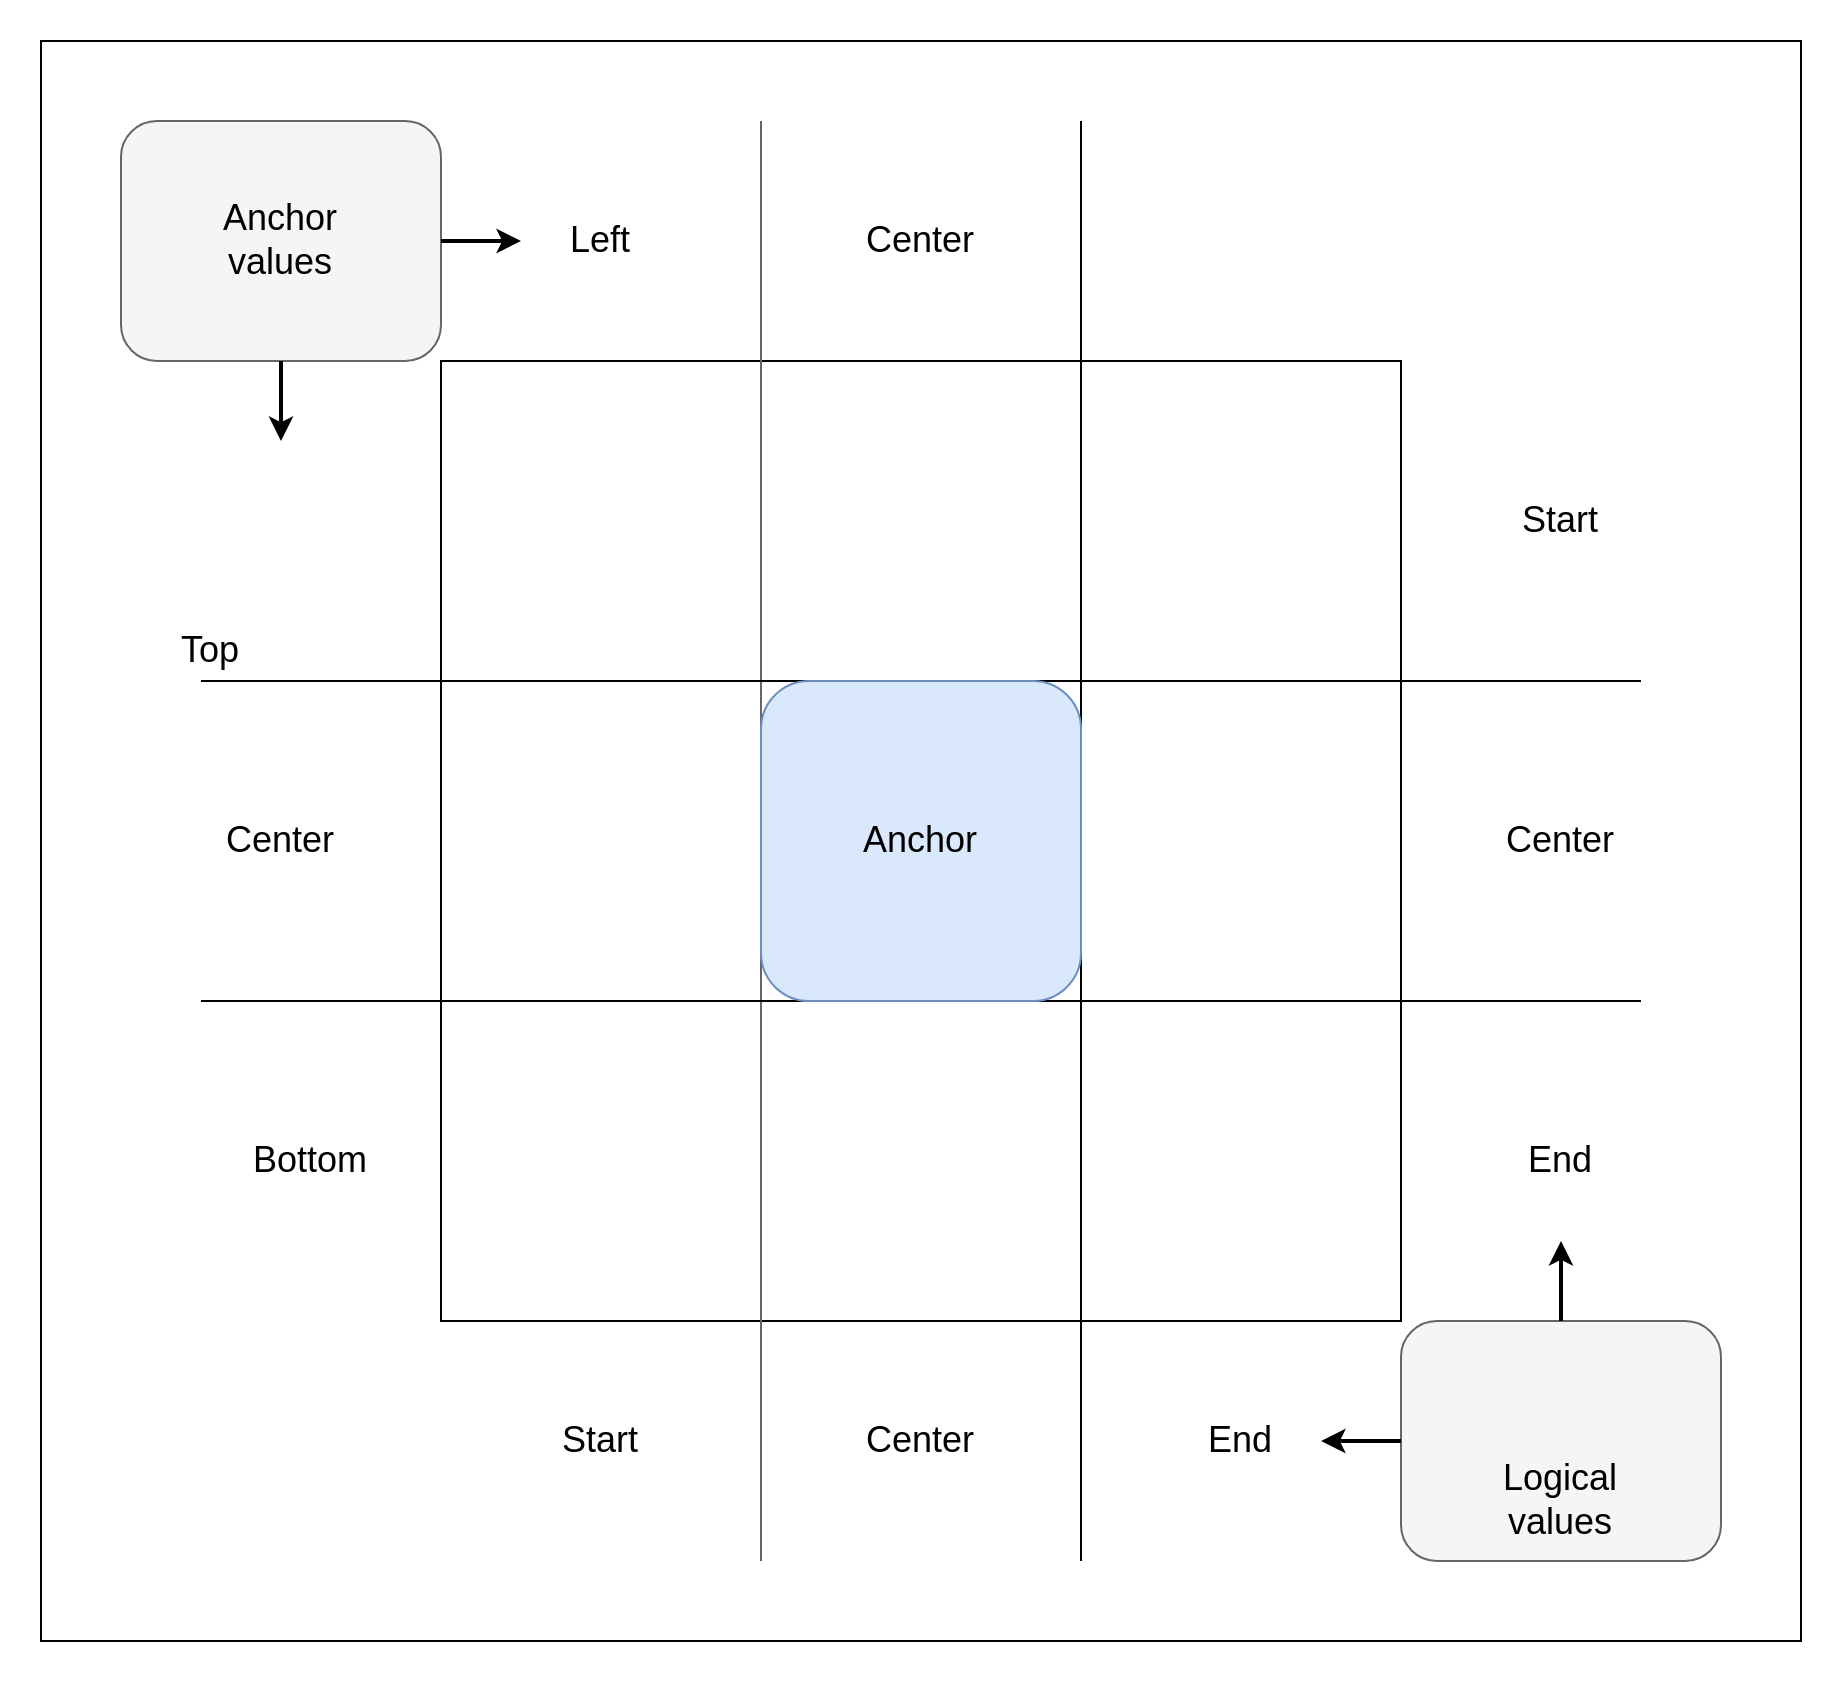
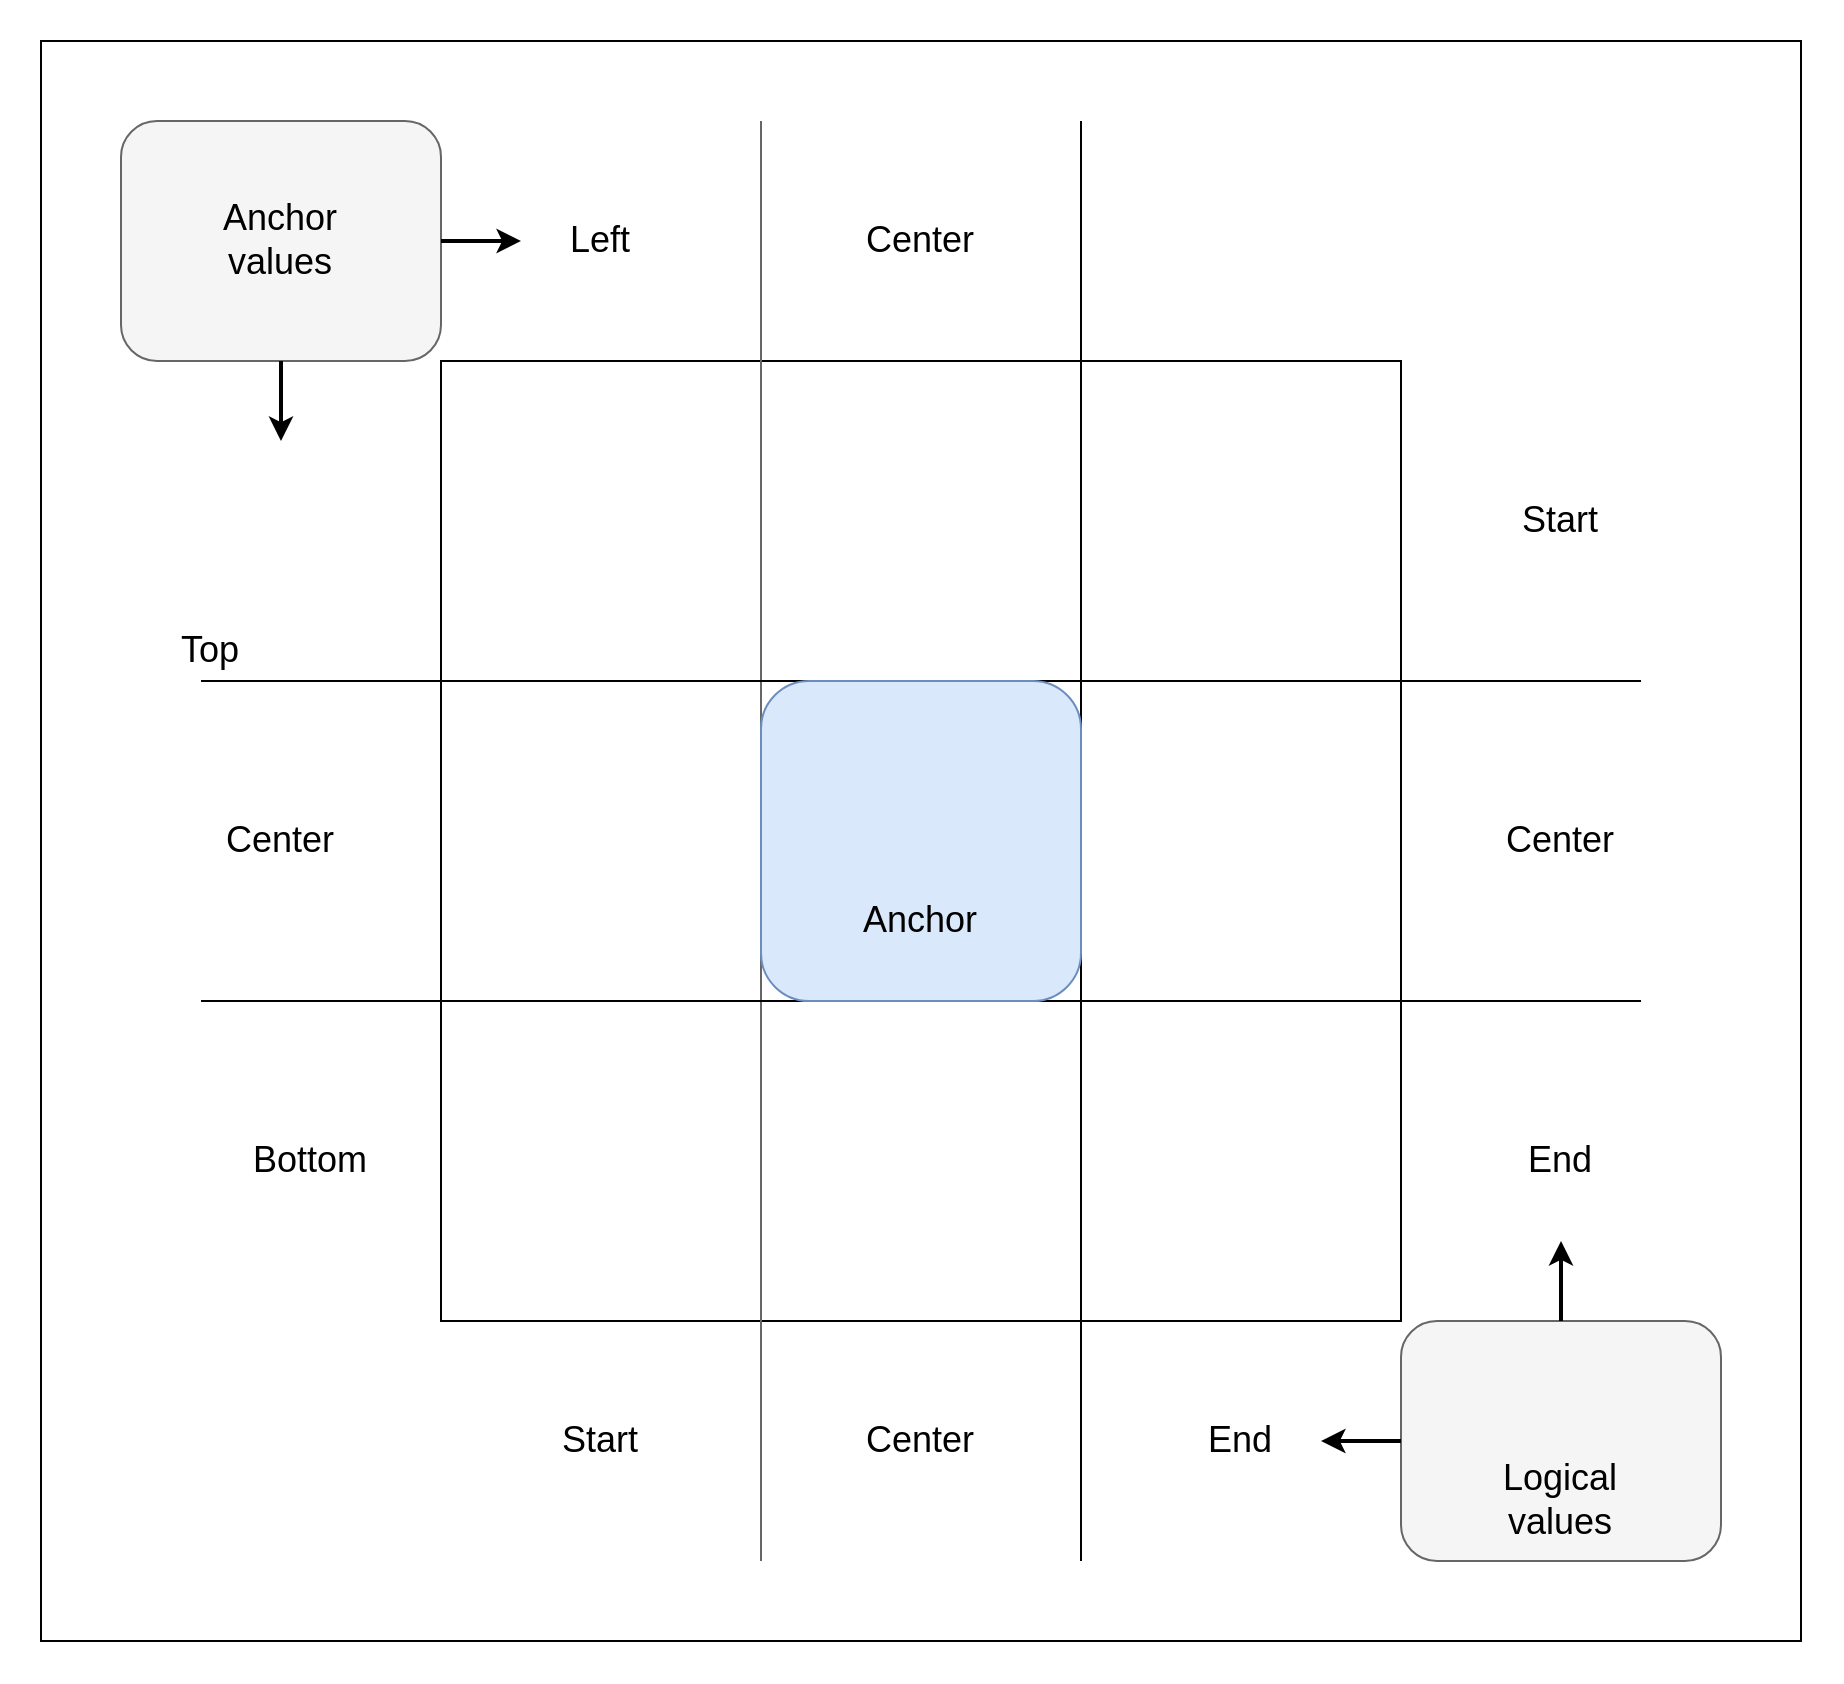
node "Anchor": moved (921, 841) -> (921, 921)
